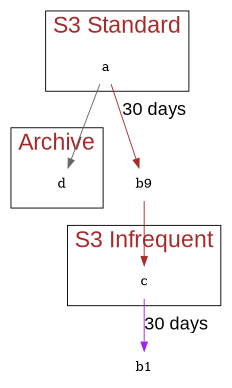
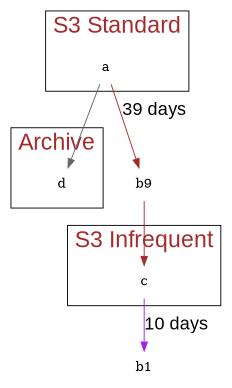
edge "a" -> "b9": label "30 days" -> "39 days"
edge "c" -> "b1": label "30 days" -> "10 days"
